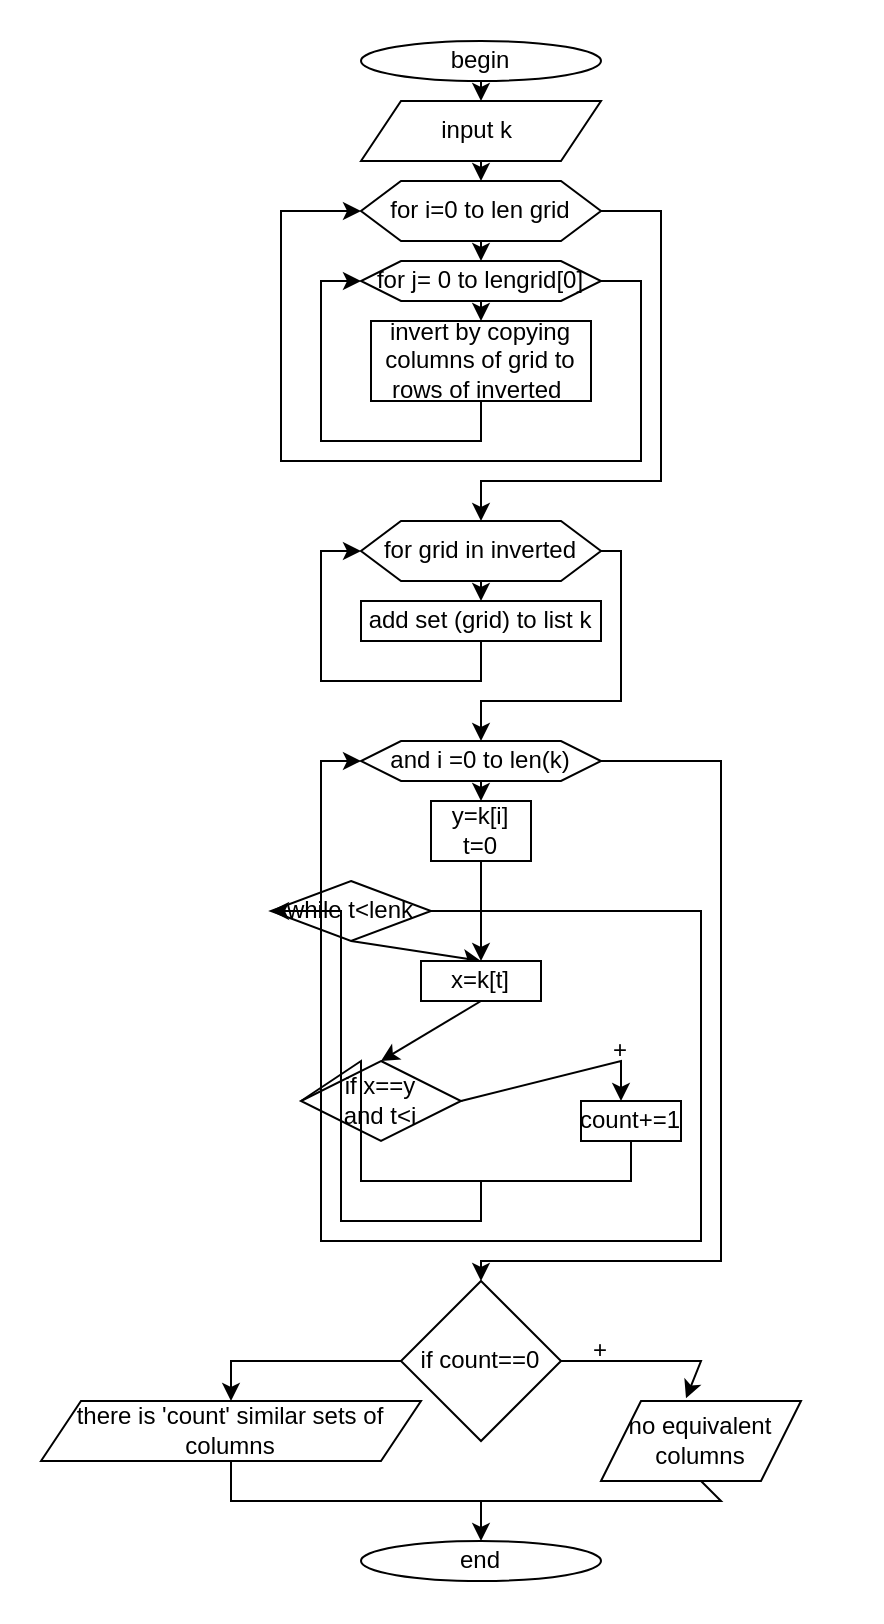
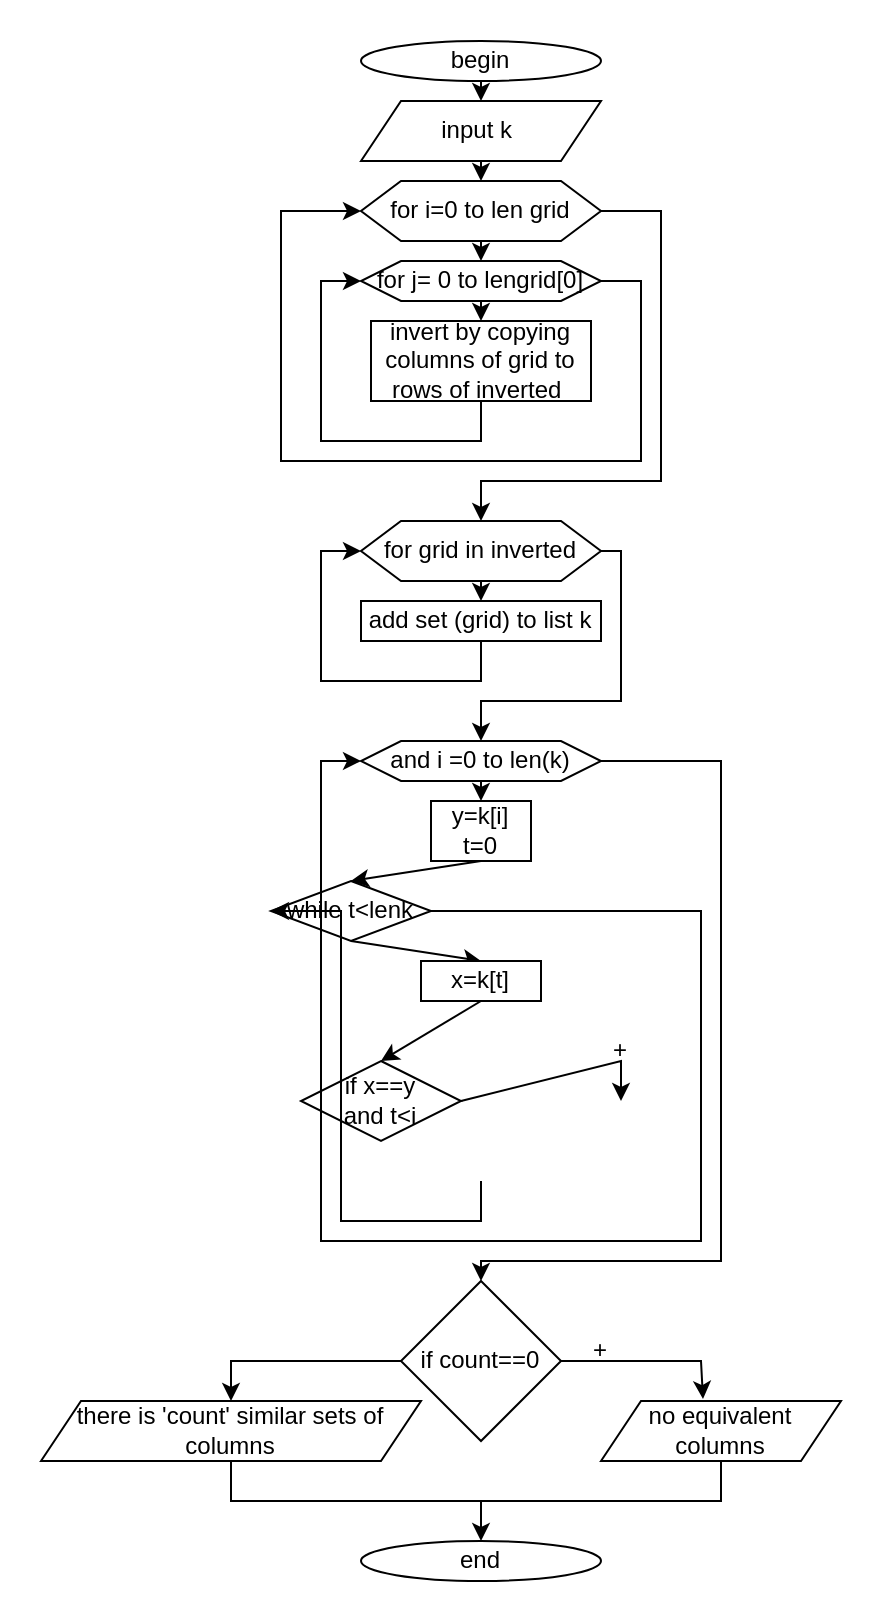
edge "y=k[i] t=0" -> "x=k[t]": now "y=k[i] t=0" -> "while t<lenk"
node "count+=1": removed
edge "if x==y and t<i" -- "count+=1": removed
node "no equivalent columns": size 200x80 -> 240x60
